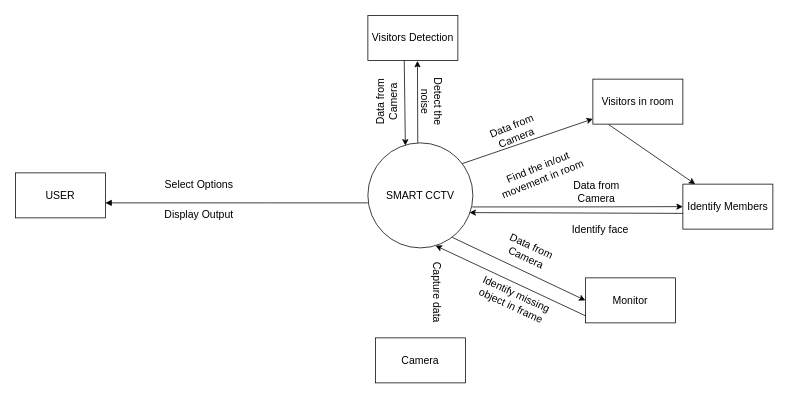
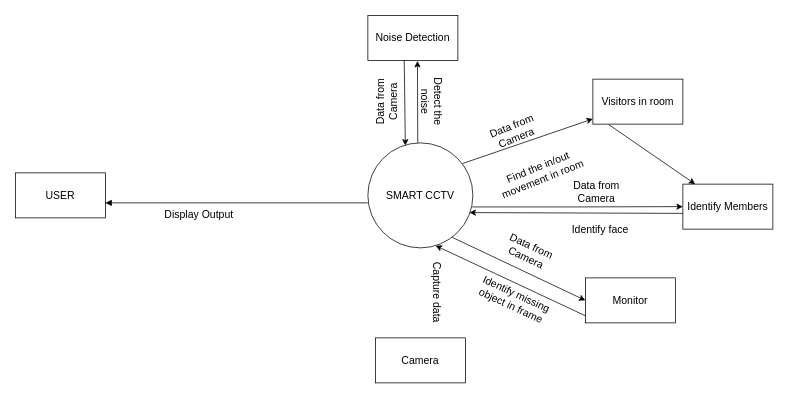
node "Visitors Detection": label "Visitors Detection" -> "Noise Detection"
node "Select Options": removed
